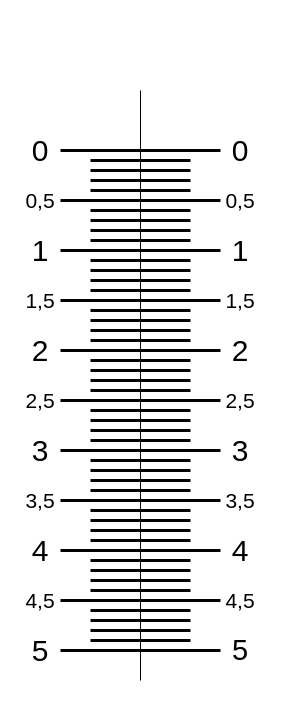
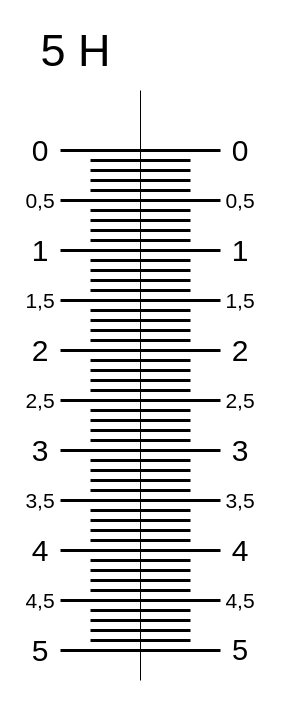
node "5 Н": added
